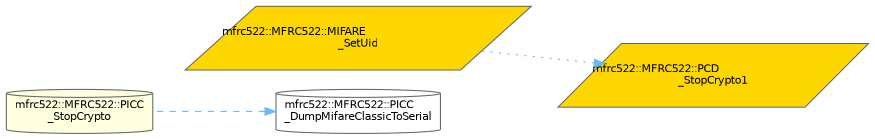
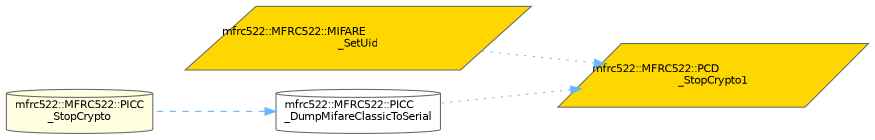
edge "mfrc522::MFRC522::PICC _DumpMifareClassicToSerial" -> "mfrc522::MFRC522::PCD _StopCrypto1": added
